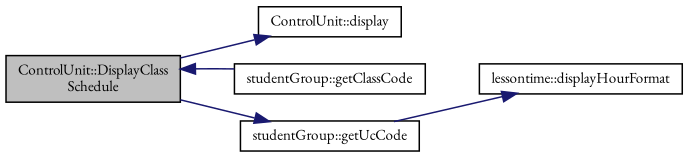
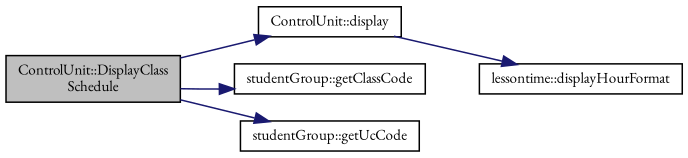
edge "studentGroup::getClassCode" -> "ControlUnit::DisplayClass Schedule": reversed
edge "studentGroup::getUcCode" -> "lessontime::displayHourFormat": now "ControlUnit::display" -> "lessontime::displayHourFormat"
